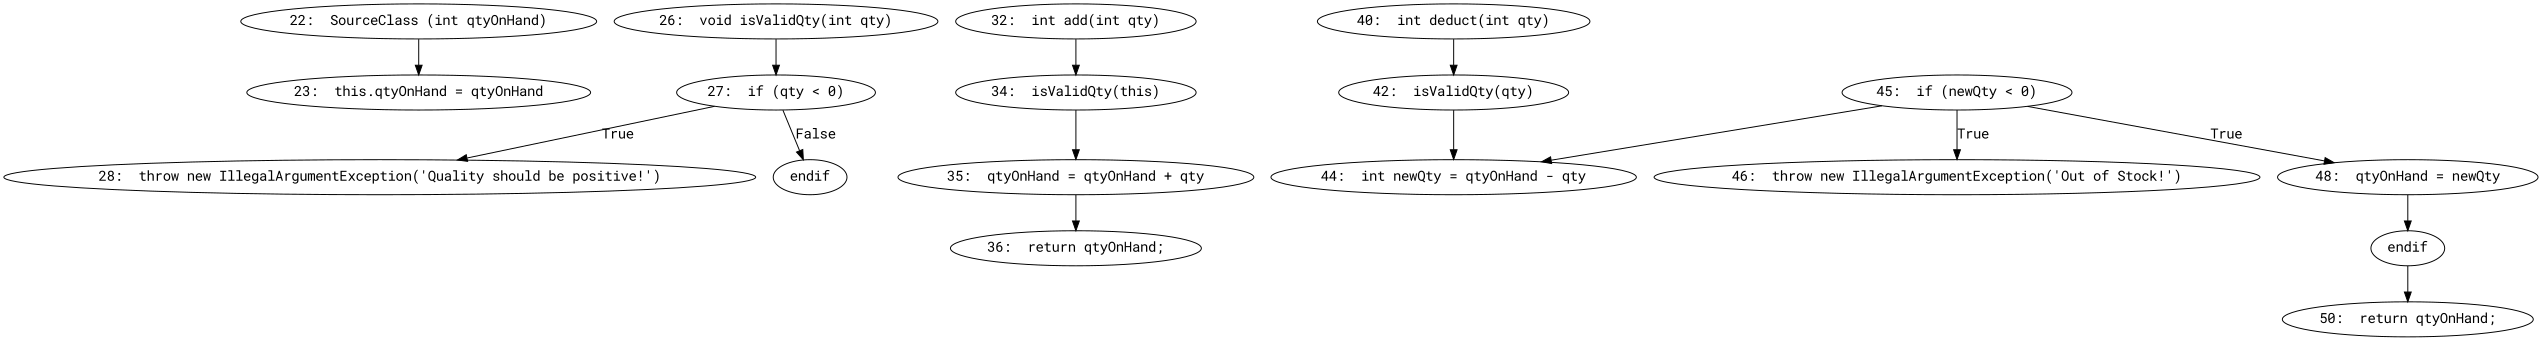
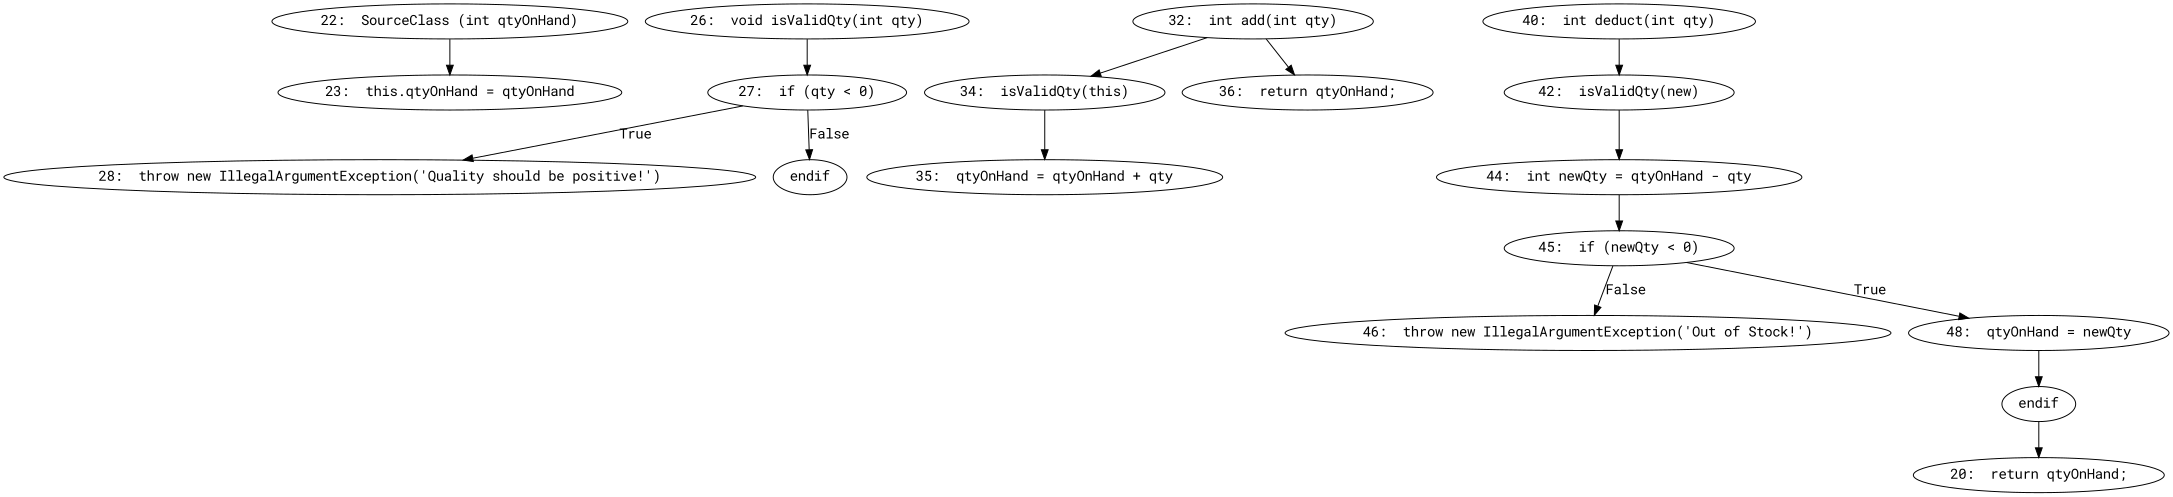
node "42:  isValidQty(qty)": label "42:  isValidQty(qty)" -> "42:  isValidQty(new)"
edge "45:  if (newQty < 0)" -> "44:  int newQty = qtyOnHand - qty": reversed
edge "45:  if (newQty < 0)" -> "46:  throw new IllegalArgumentException('Out of Stock!')": label "True" -> "False"
edge "35:  qtyOnHand = qtyOnHand + qty" -> "36:  return qtyOnHand;": now "32:  int add(int qty)" -> "36:  return qtyOnHand;"
node "50:  return qtyOnHand;": label "50:  return qtyOnHand;" -> "20:  return qtyOnHand;"
